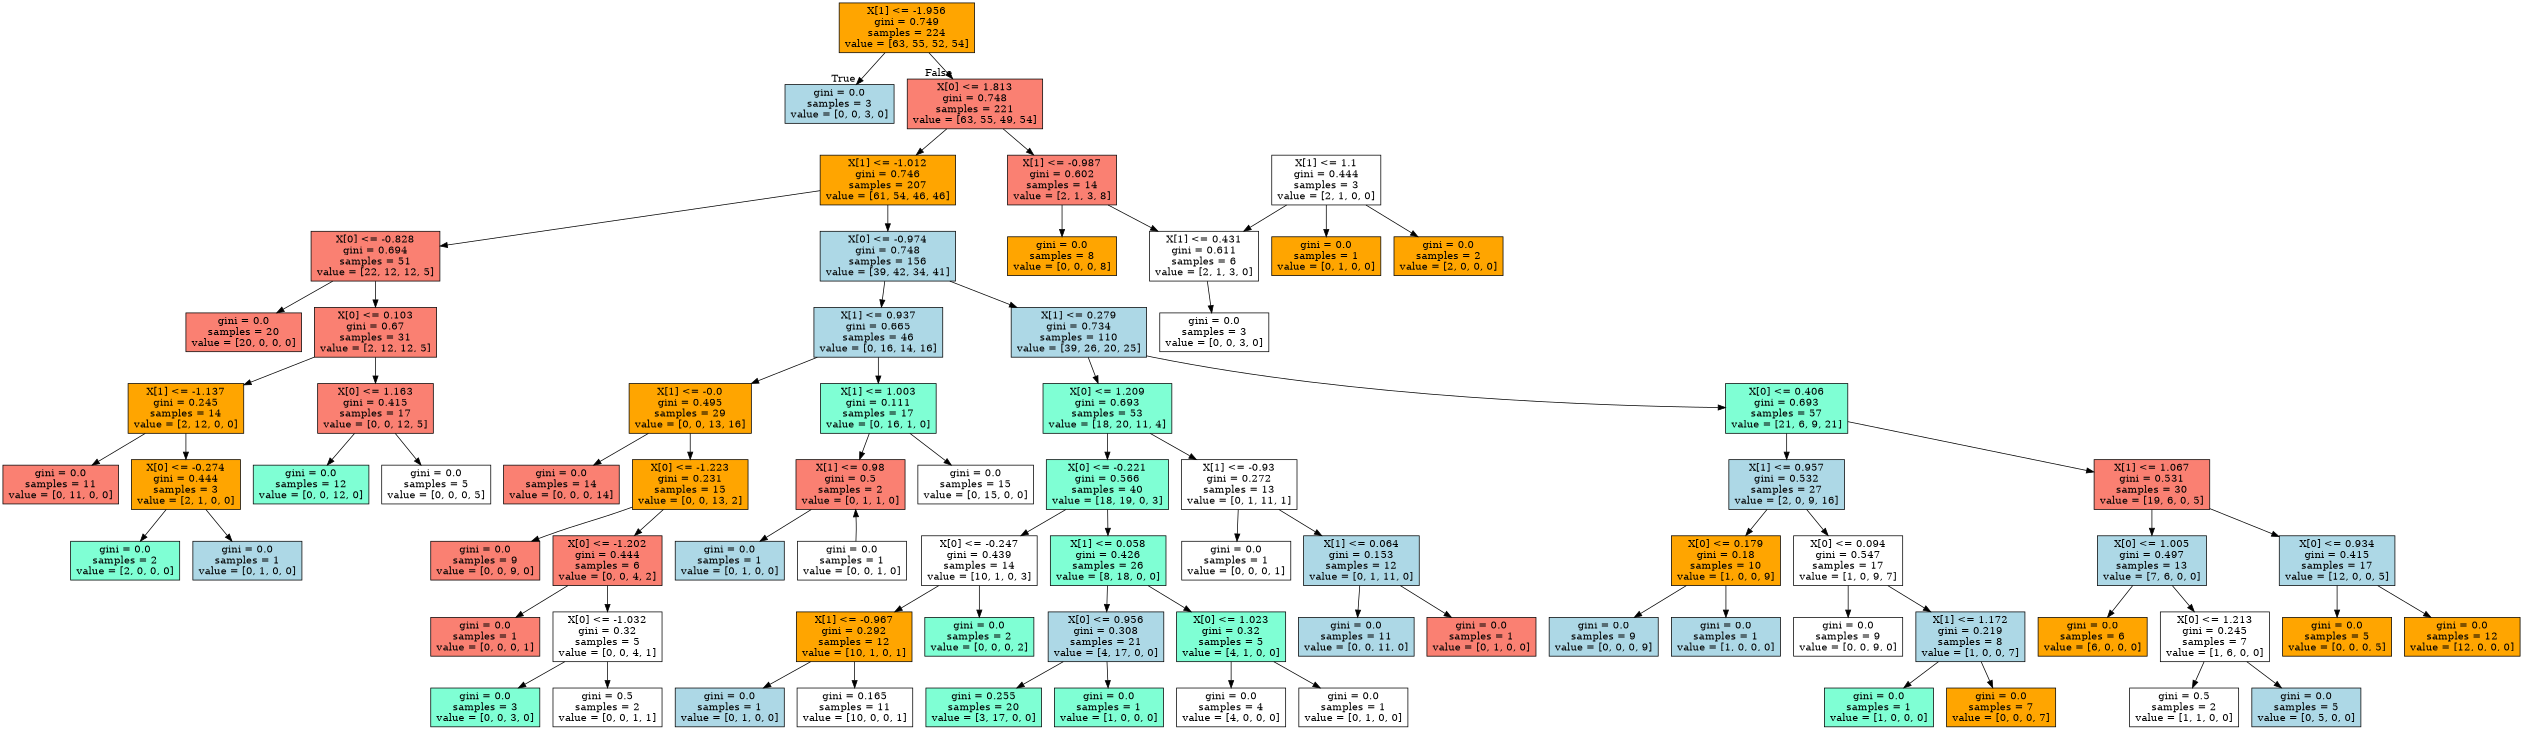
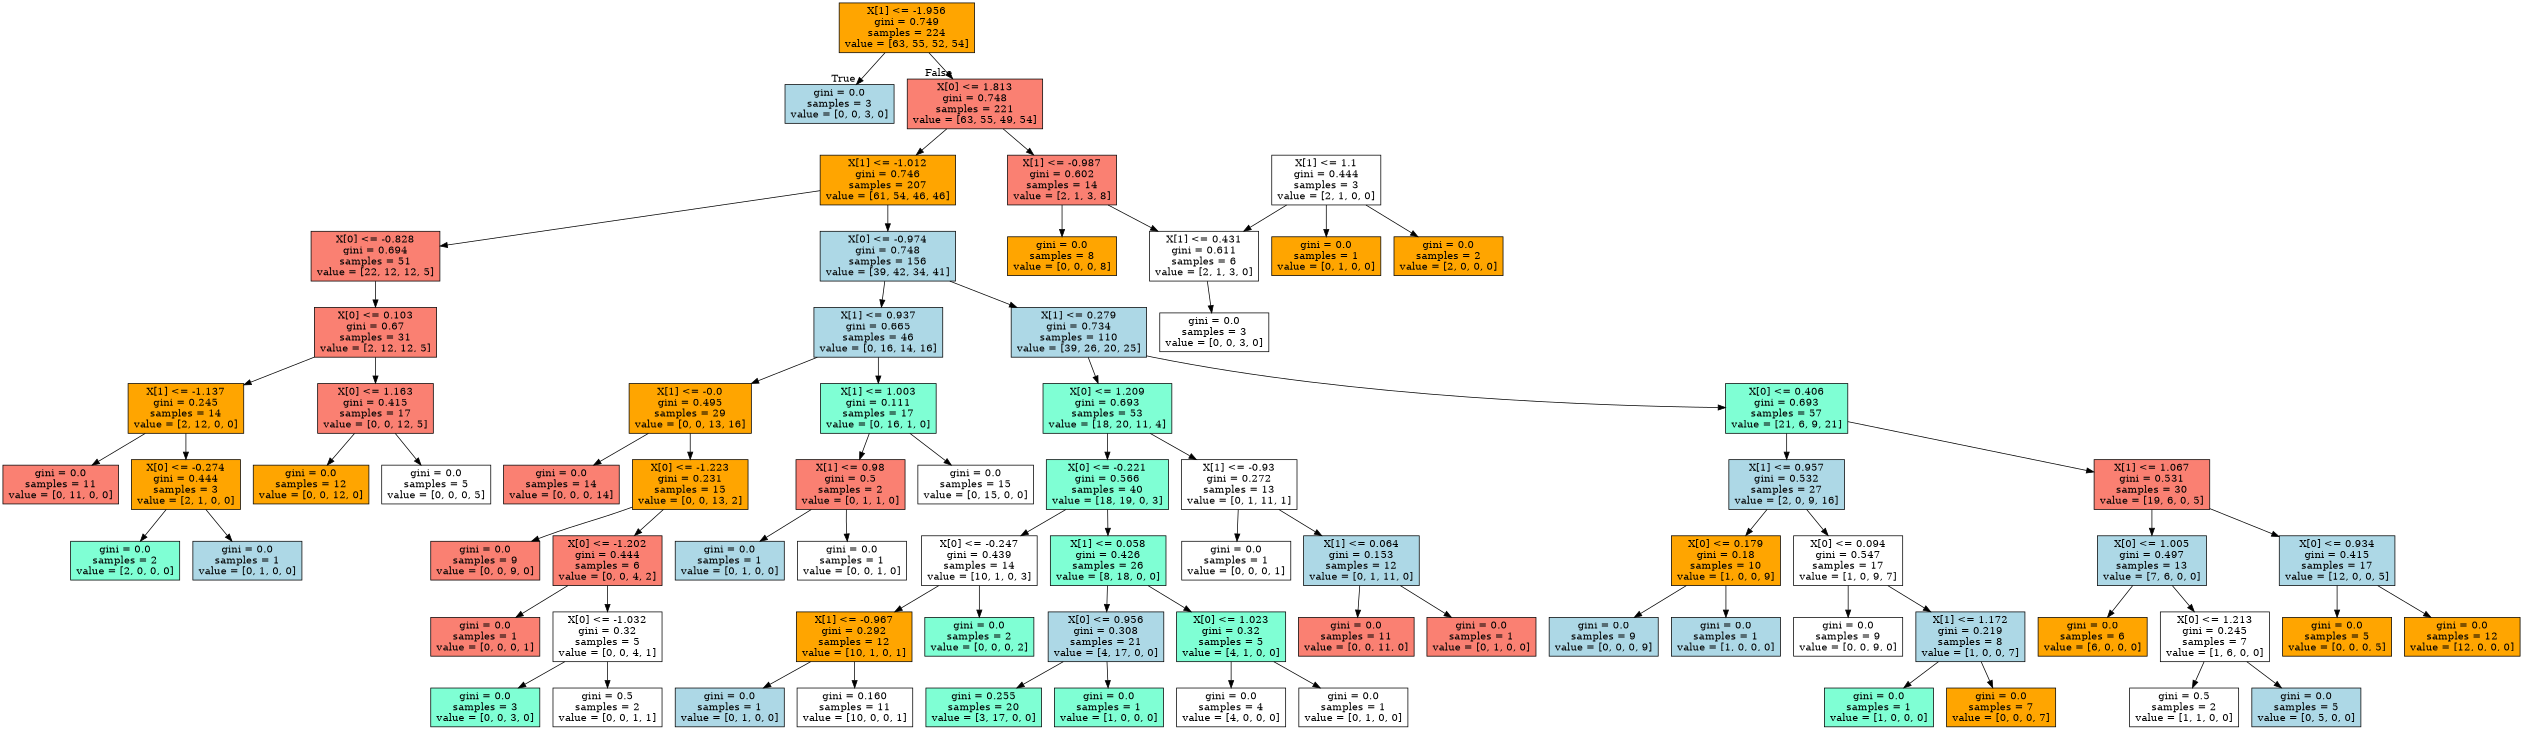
node "gini = 0.0 samples = 20 value = [20, 0, 0, 0]": removed
node "gini = 0.0 samples = 12 value = [0, 0, 12, 0]": fillcolor aquamarine -> orange
edge "gini = 0.0 samples = 1 value = [0, 0, 1, 0]" -> "X[1] <= 0.98 gini = 0.5 samples = 2 value = [0, 1, 1, 0]": reversed
node "gini = 0.0 samples = 11 value = [0, 0, 11, 0]": fillcolor lightblue -> salmon
node "gini = 0.165 samples = 11 value = [10, 0, 0, 1]": label "gini = 0.165 samples = 11 value = [10, 0, 0, 1]" -> "gini = 0.160 samples = 11 value = [10, 0, 0, 1]"
